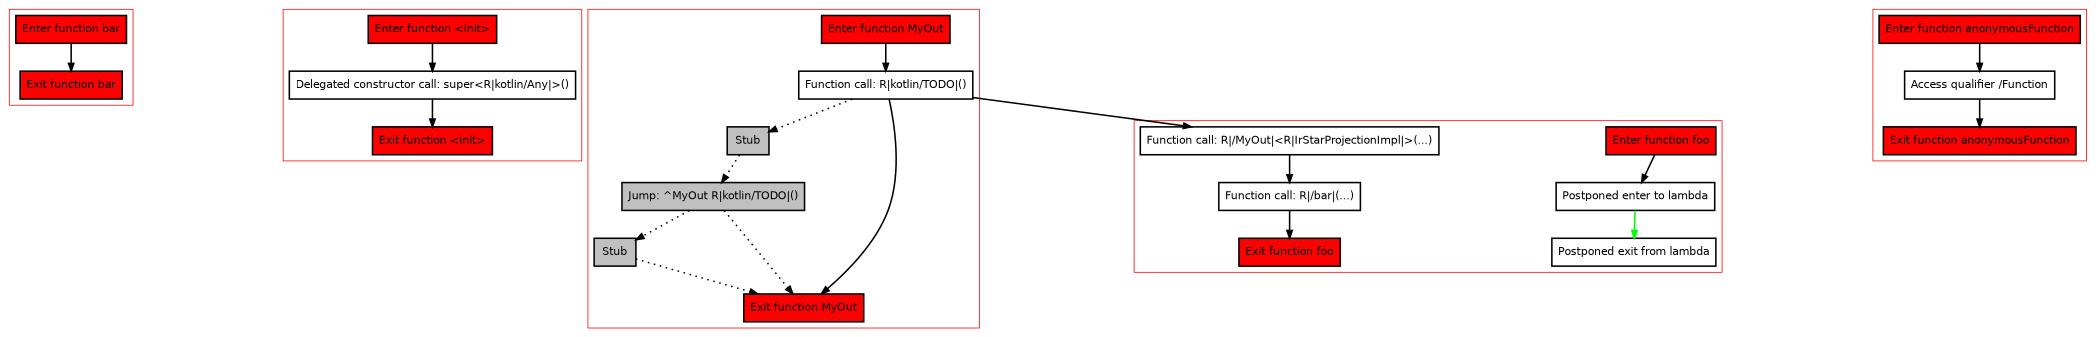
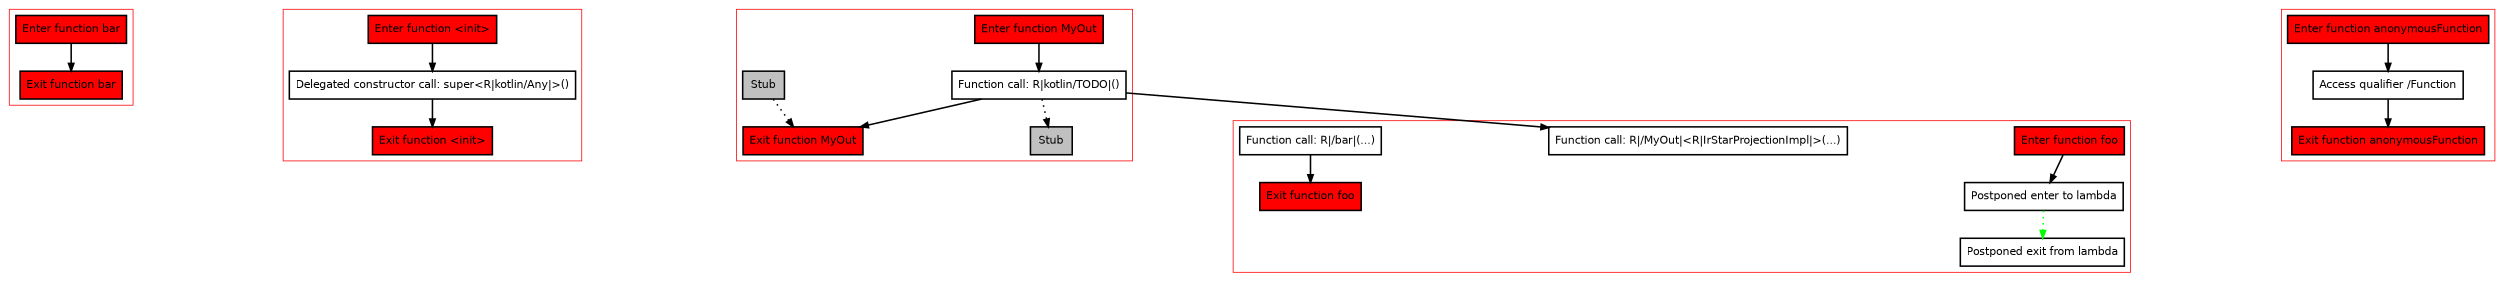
edge "Function call: R|/MyOut|<R|IrStarProjectionImpl|>(...)" -> "Function call: R|/bar|(...)": removed
node "Jump: ^MyOut R|kotlin/TODO|()": removed
edge "Postponed enter to lambda" -> "Postponed exit from lambda": style solid -> dotted
